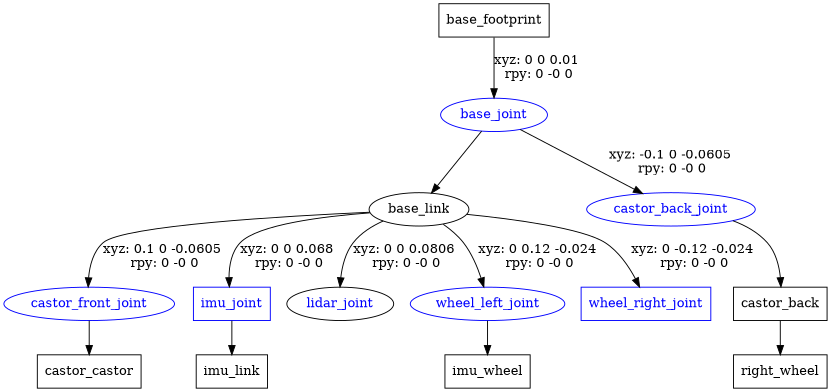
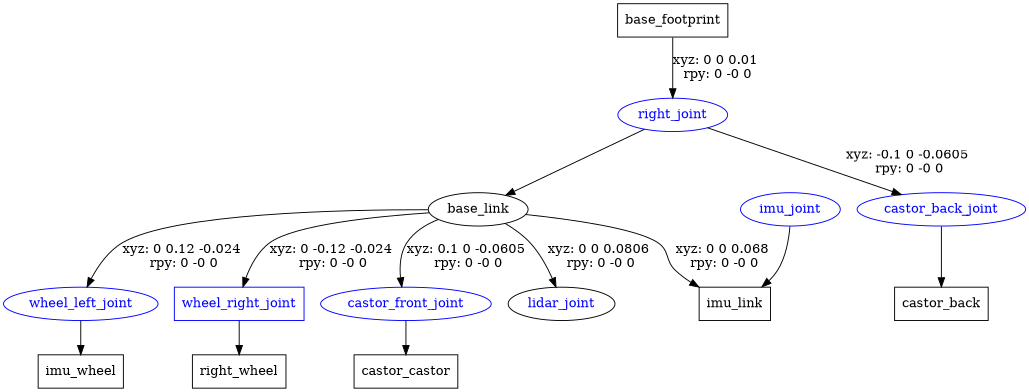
node "base_joint": label "base_joint" -> "right_joint"
edge "base_link" -> "imu_joint": now "base_link" -> "imu_link"
node "imu_joint": shape box -> ellipse
edge "castor_back" -> "right_wheel": now "wheel_right_joint" -> "right_wheel"
